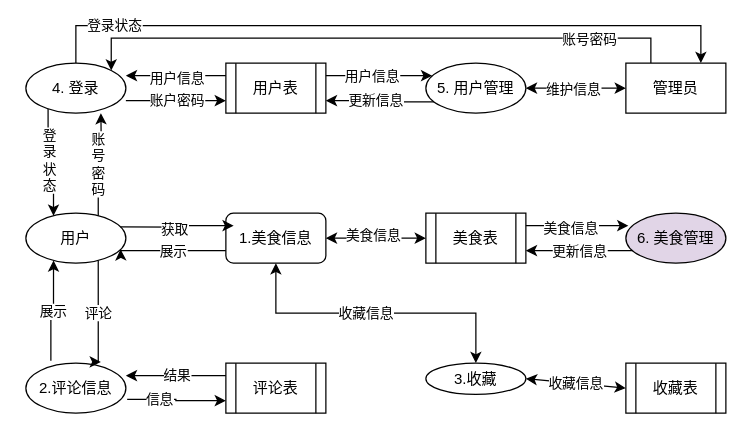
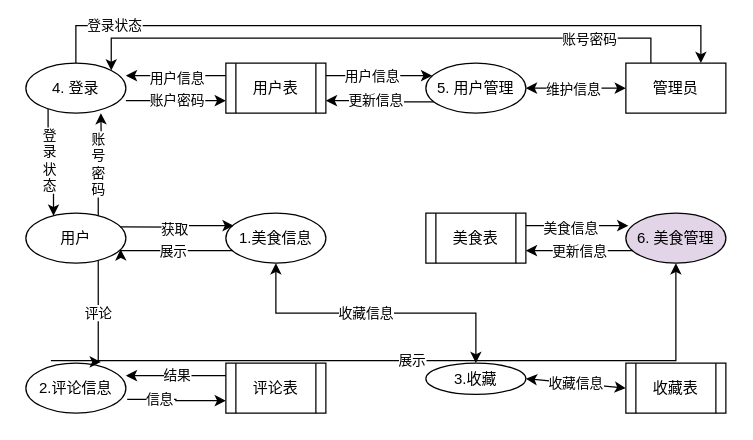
node "1.美食信息": shape rounded rectangle -> ellipse
edge "1.美食信息" -- "美食表": removed, label "美食信息"
edge "2.评论信息" -> "用户": now "2.评论信息" -> "6. 美食管理"
